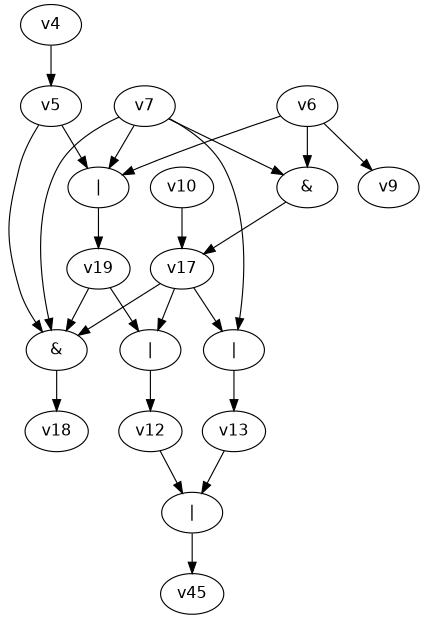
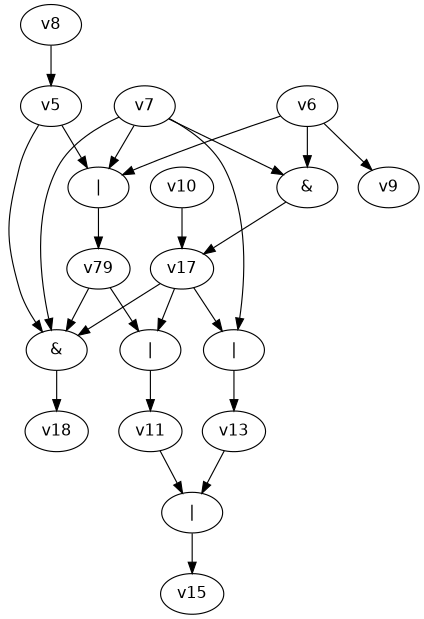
node "v4": label "v4" -> "v8"
node "v19": label "v19" -> "v79"
node "v12": label "v12" -> "v11"
node "v45": label "v45" -> "v15"
